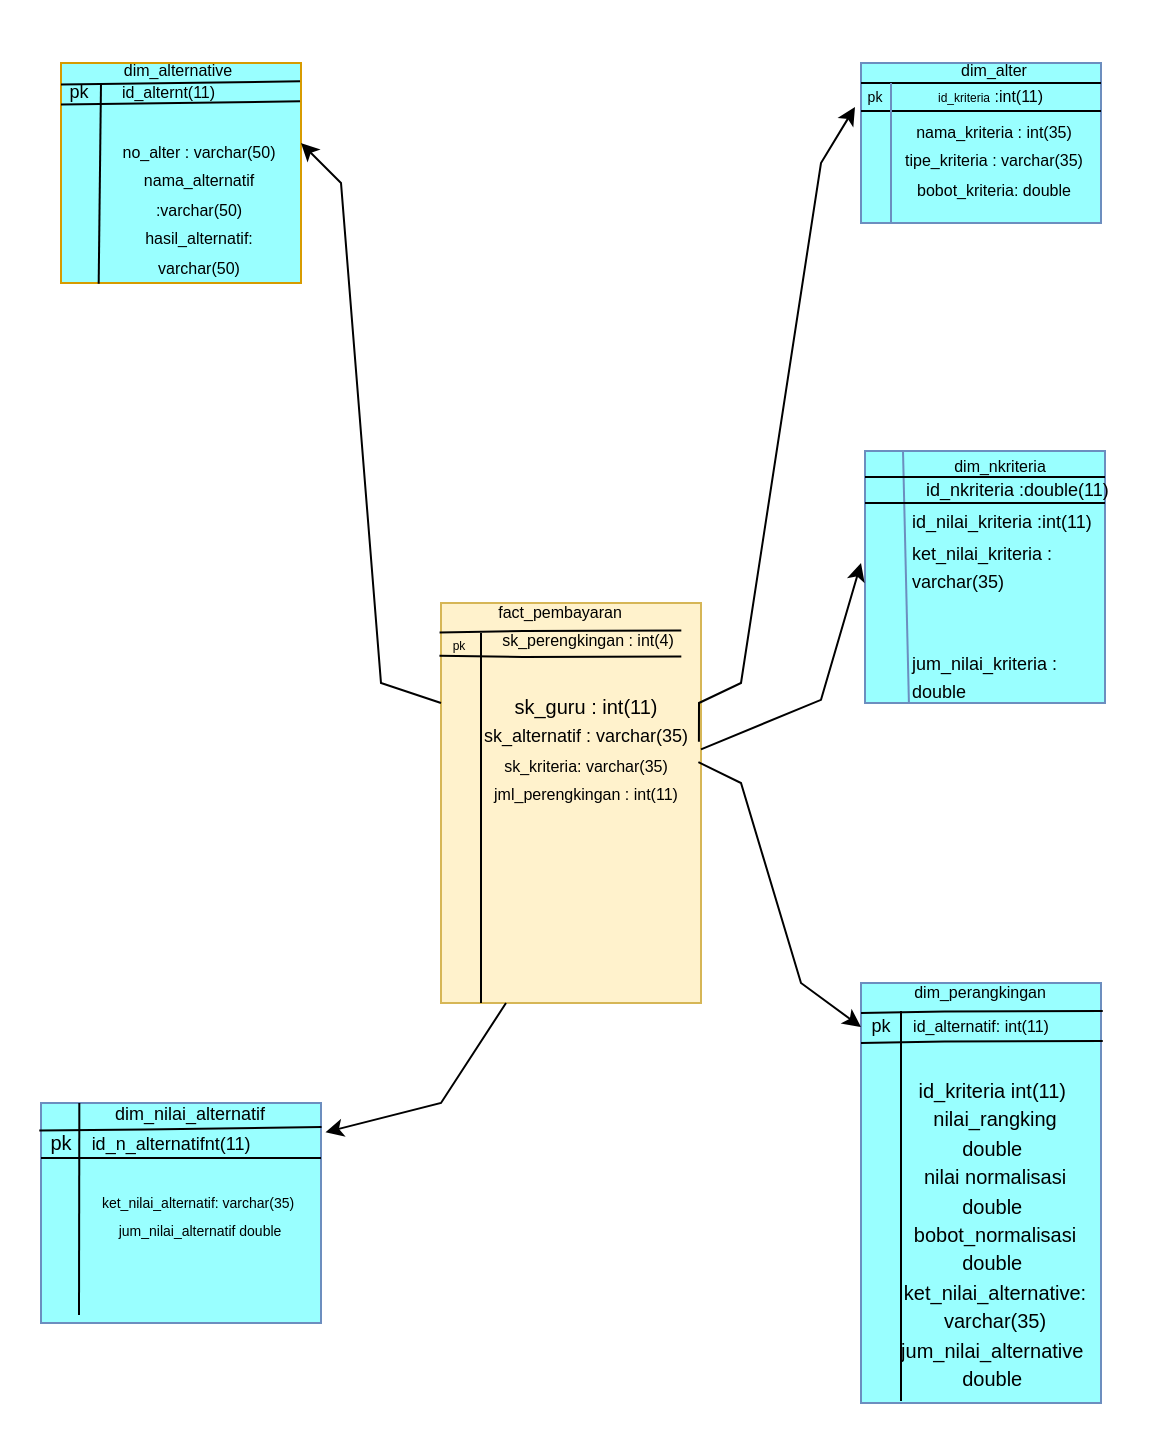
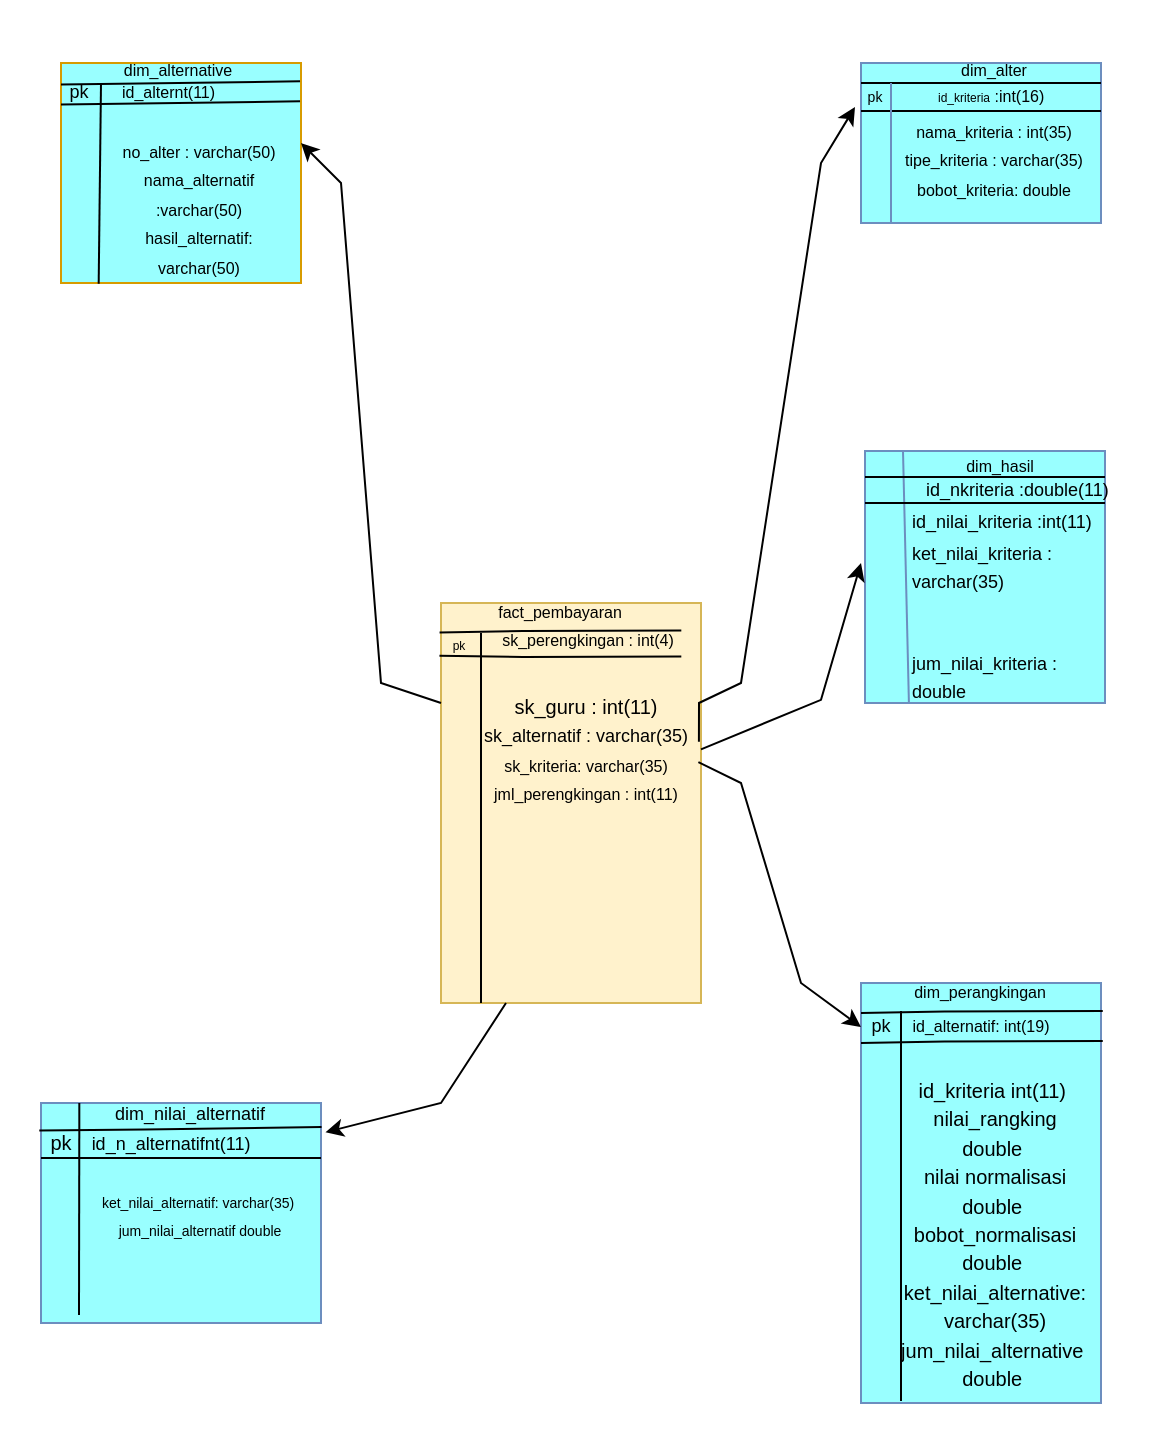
node "id_kriteria :int(11)": label "id_kriteria :int(11)" -> "id_kriteria :int(16)"
node "dim_nkriteria": label "dim_nkriteria" -> "dim_hasil"
node "id_alternatif: int(11)": label "id_alternatif: int(11)" -> "id_alternatif: int(19)"
